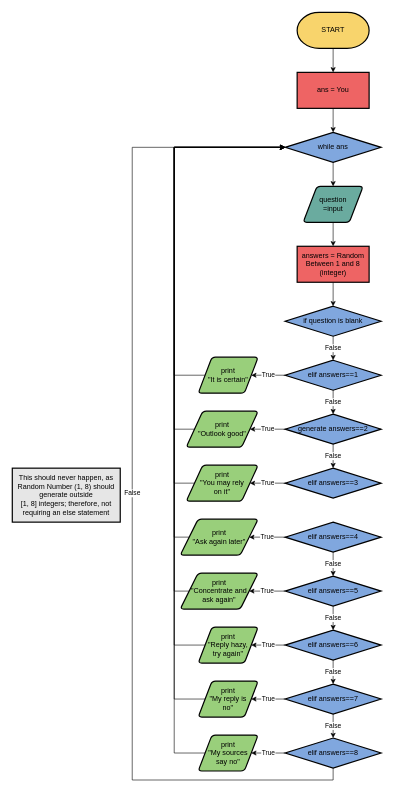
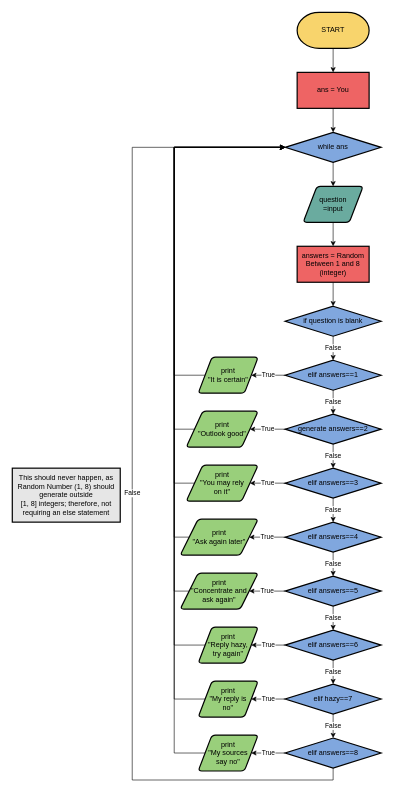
edge "elif answers==3" -> "elif answers==4": added, label "False"
node "elif answers==7": label "elif answers==7" -> "elif hazy==7"
